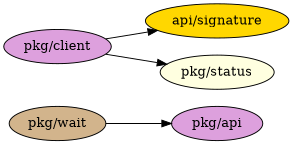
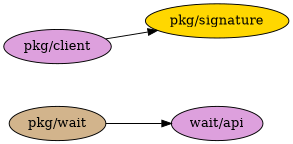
node "api/signature": label "api/signature" -> "pkg/signature"
node "pkg/status": removed
node "pkg/api": label "pkg/api" -> "wait/api"
